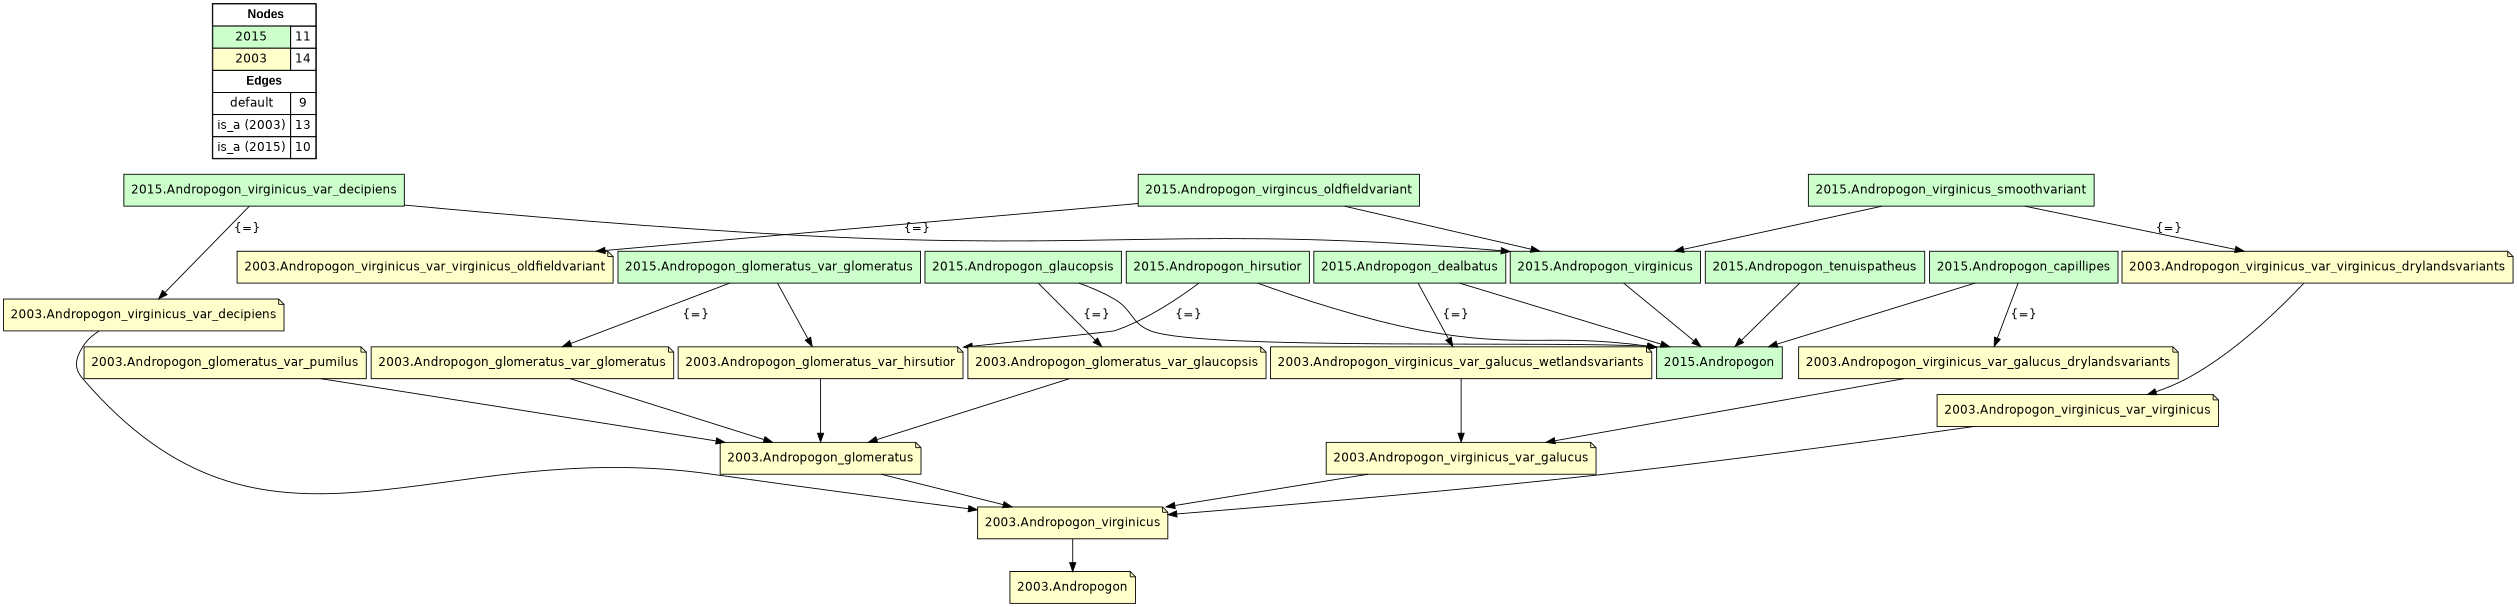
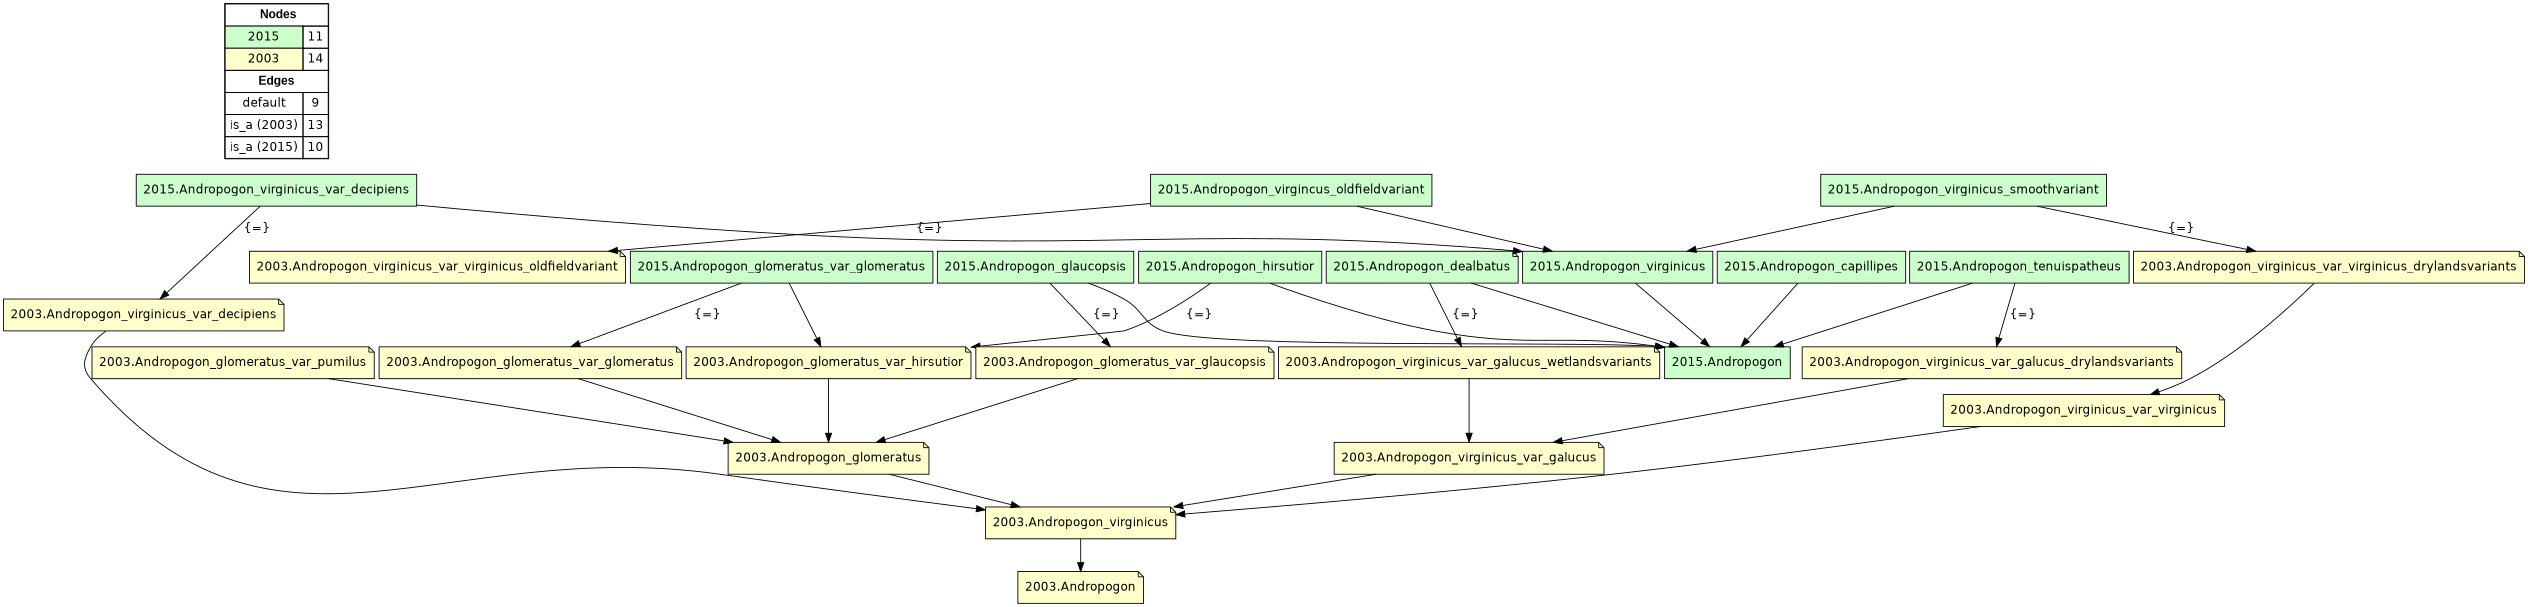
node "2015.Andropogon_dealbatus": shape box -> note
edge "2015.Andropogon_capillipes" -> "2003.Andropogon_virginicus_var_galucus_drylandsvariants": now "2015.Andropogon_tenuispatheus" -> "2003.Andropogon_virginicus_var_galucus_drylandsvariants"
